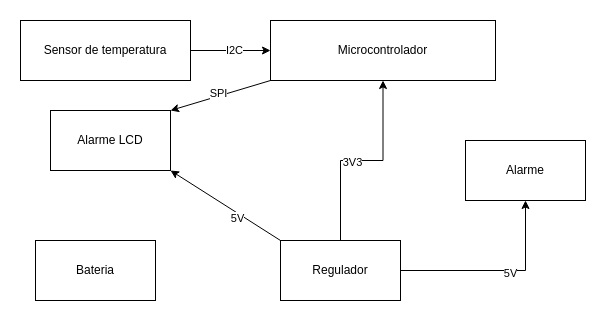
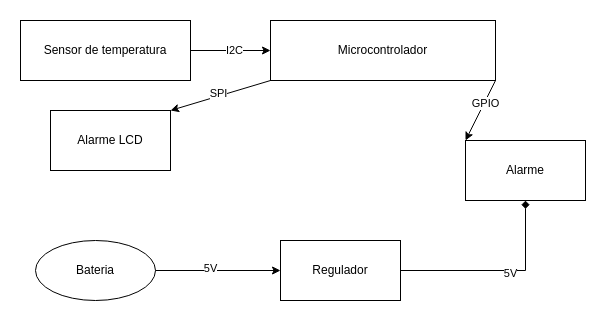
edge "Microcontrolador" -> "Alarme": added, label "GPIO"
edge "Regulador" -> "Microcontrolador": removed, label "3V3"
edge "Regulador" -> "Alarme LCD": removed, label "5V"
edge "Regulador" -> "Alarme": arrowhead classic -> diamond
node "Bateria": shape rectangle -> ellipse
edge "Bateria" -> "Regulador": added, label "5V"
